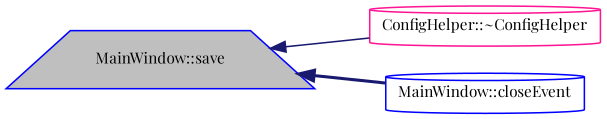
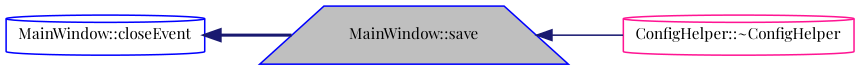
edge "MainWindow::closeEvent" -> "MainWindow::save": reversed
